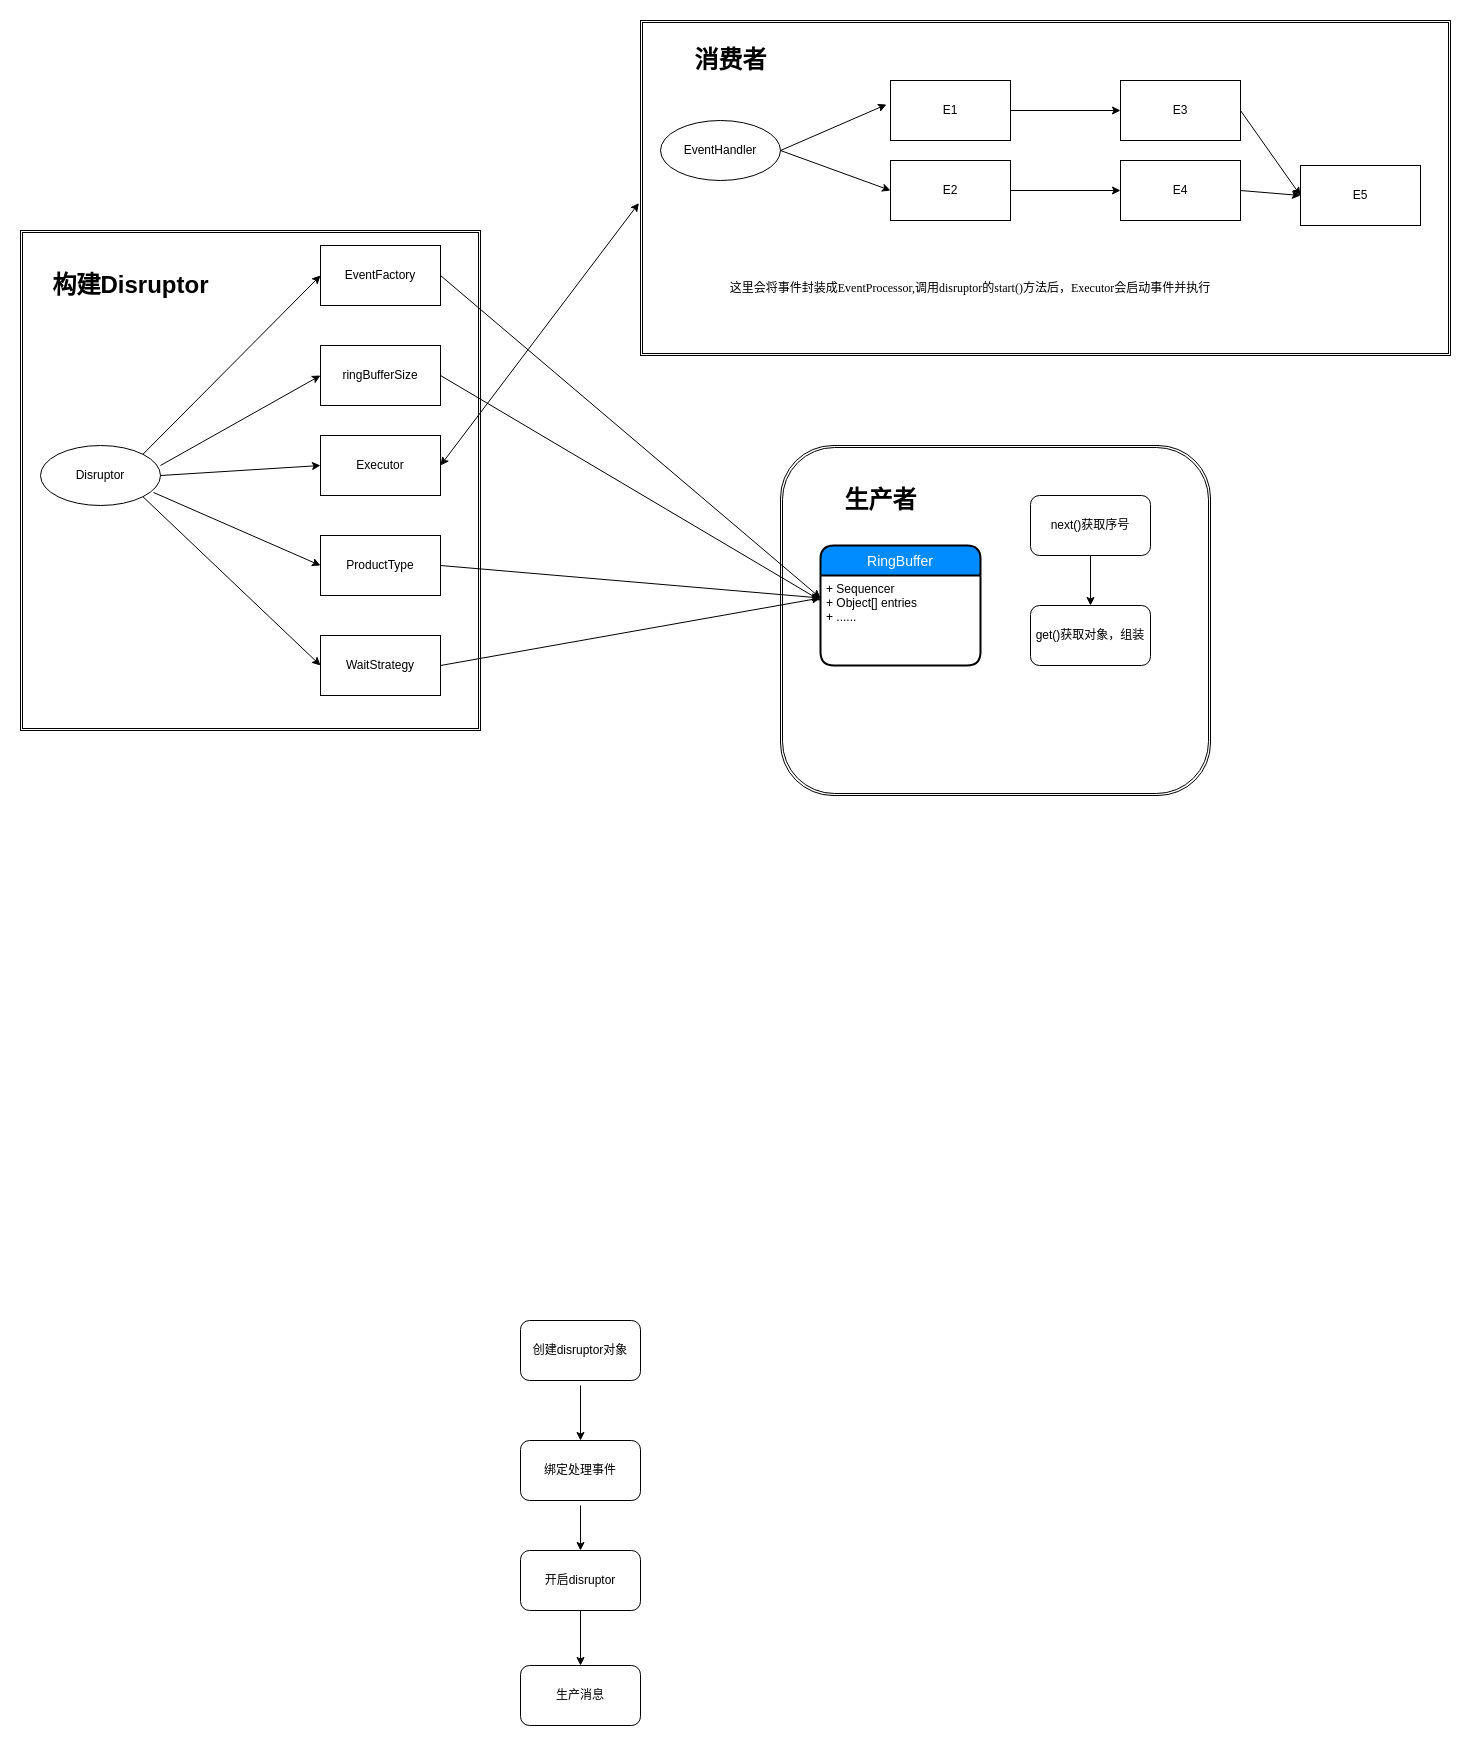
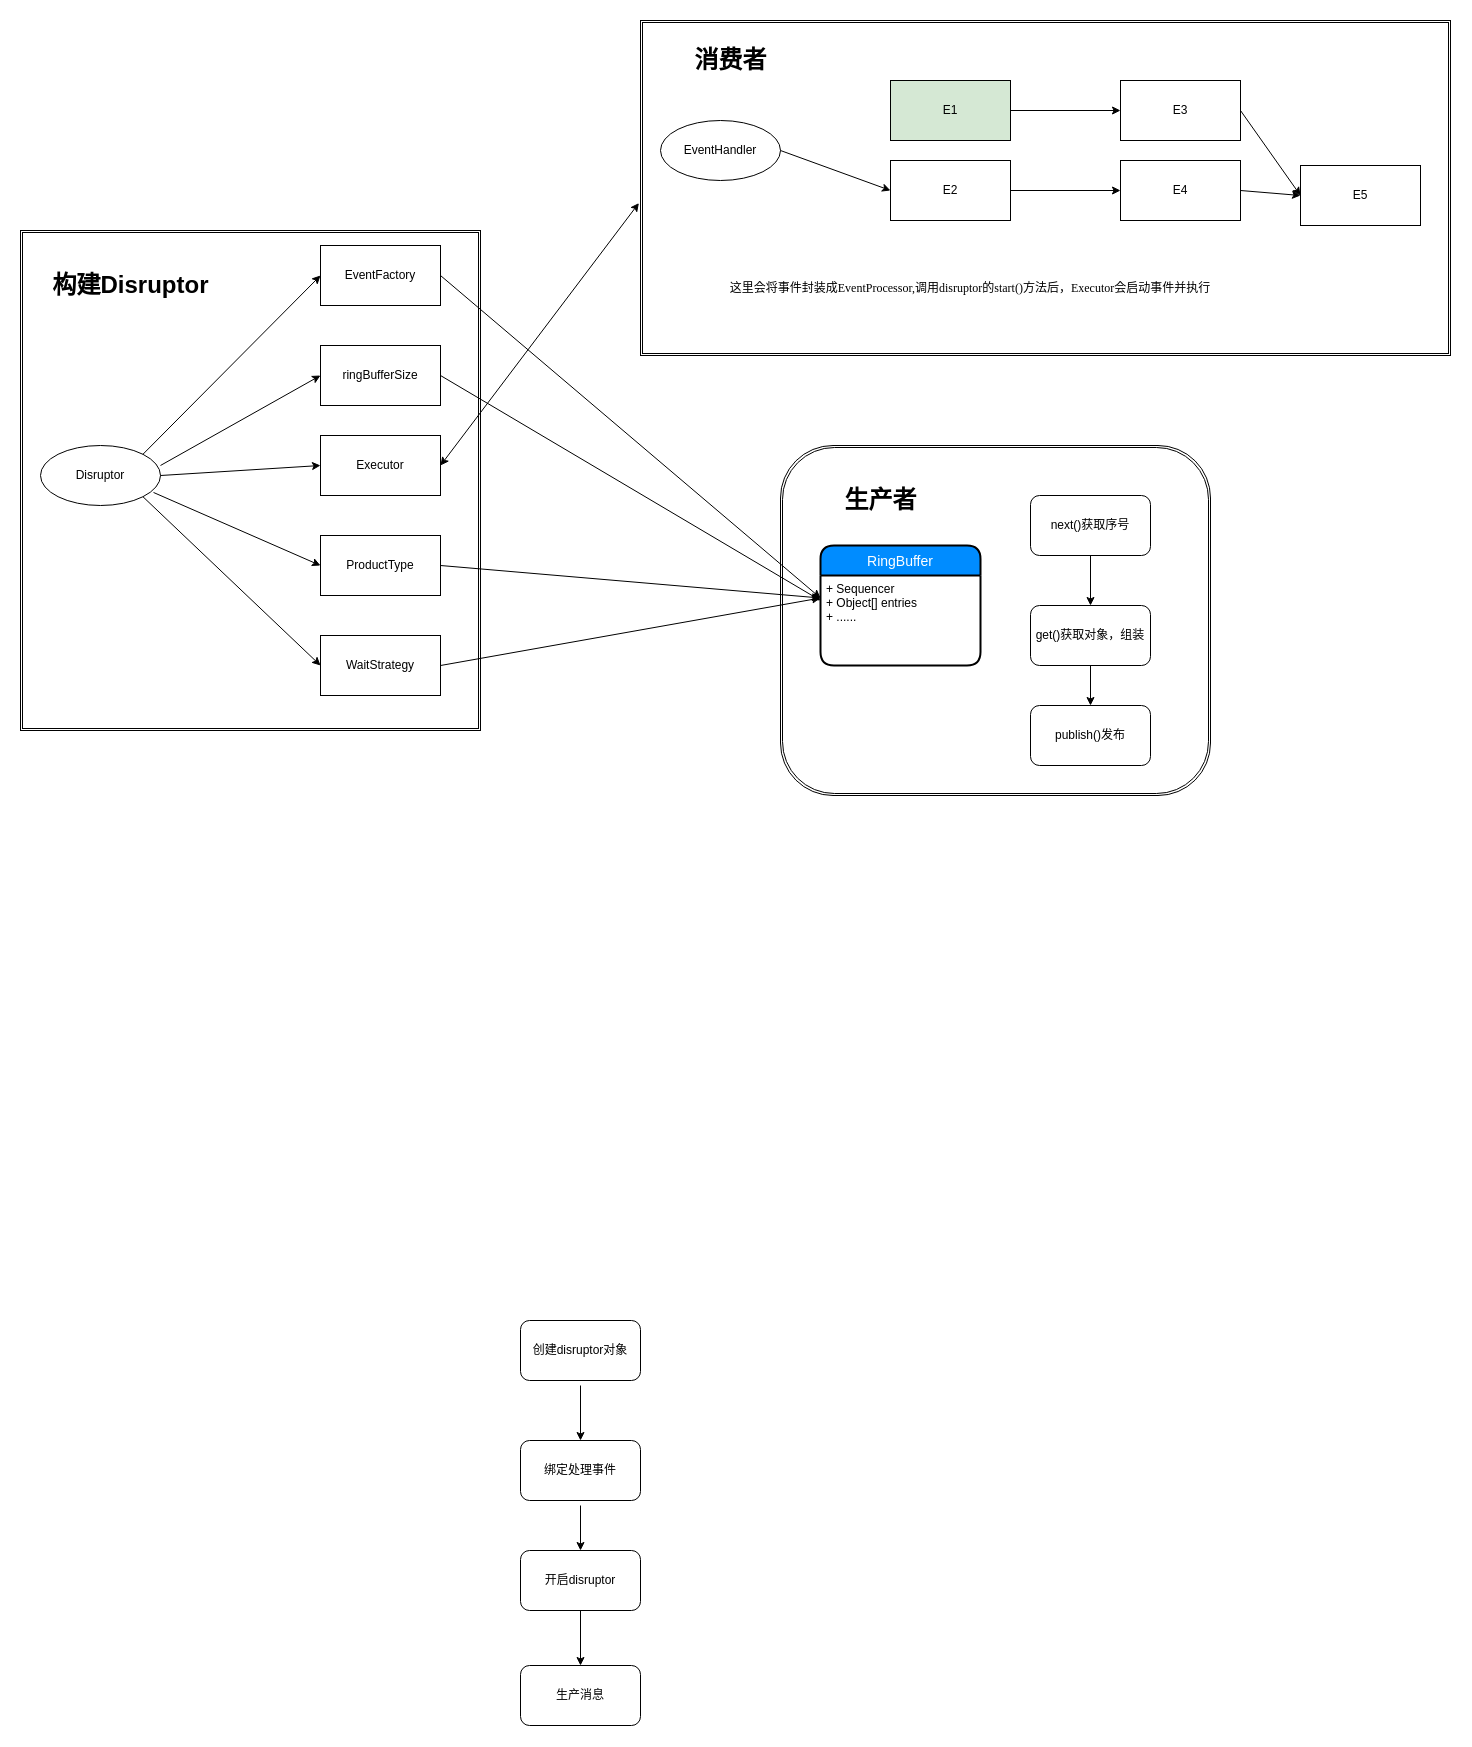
node "E1": fillcolor #ffffff -> #d5e8d4
edge "EventHandler" -> "E1": removed
edge "get()获取对象，组装" -> "publish()发布": added
node "publish()发布": added
